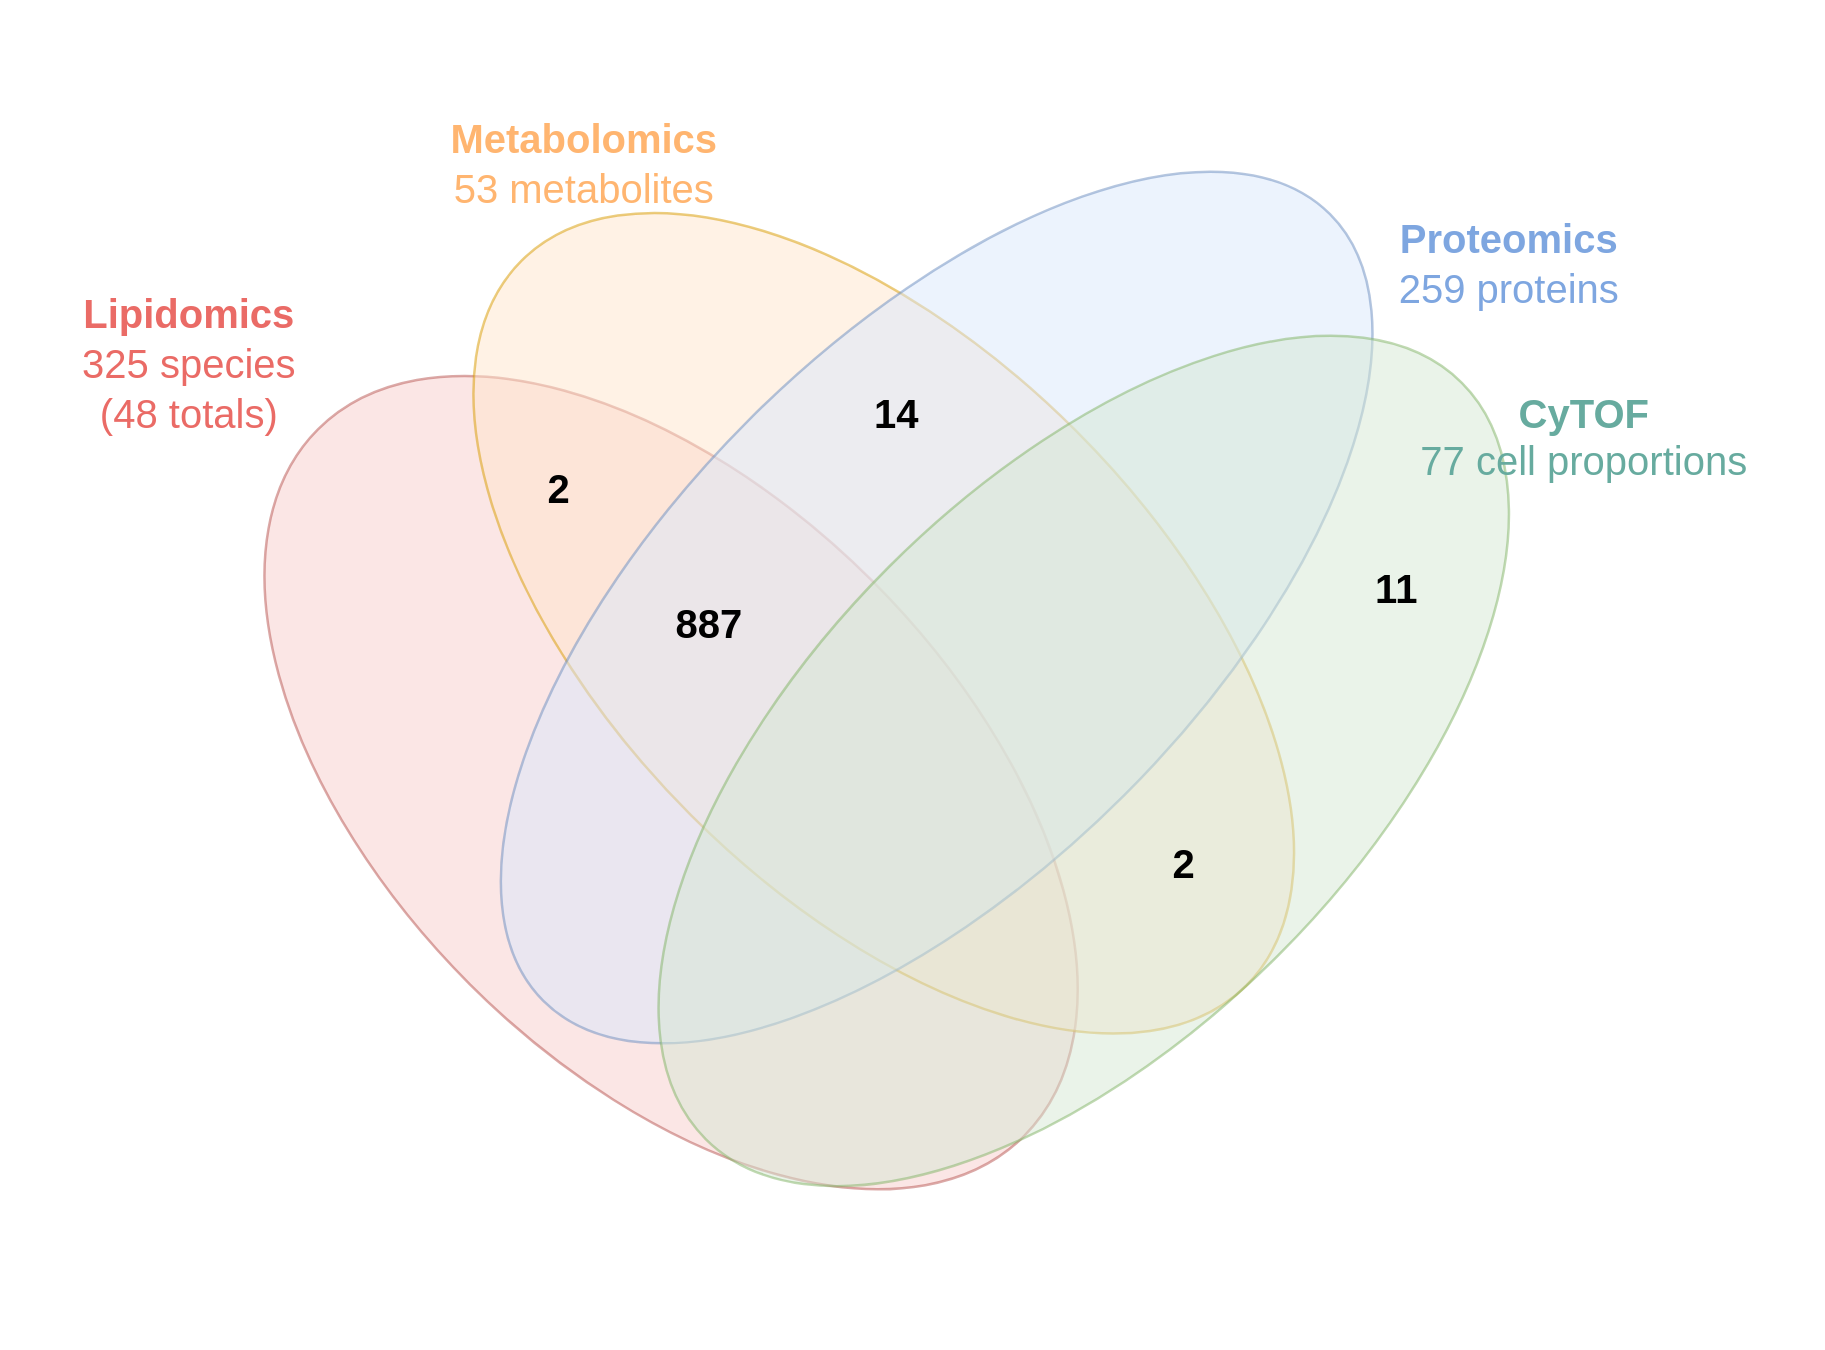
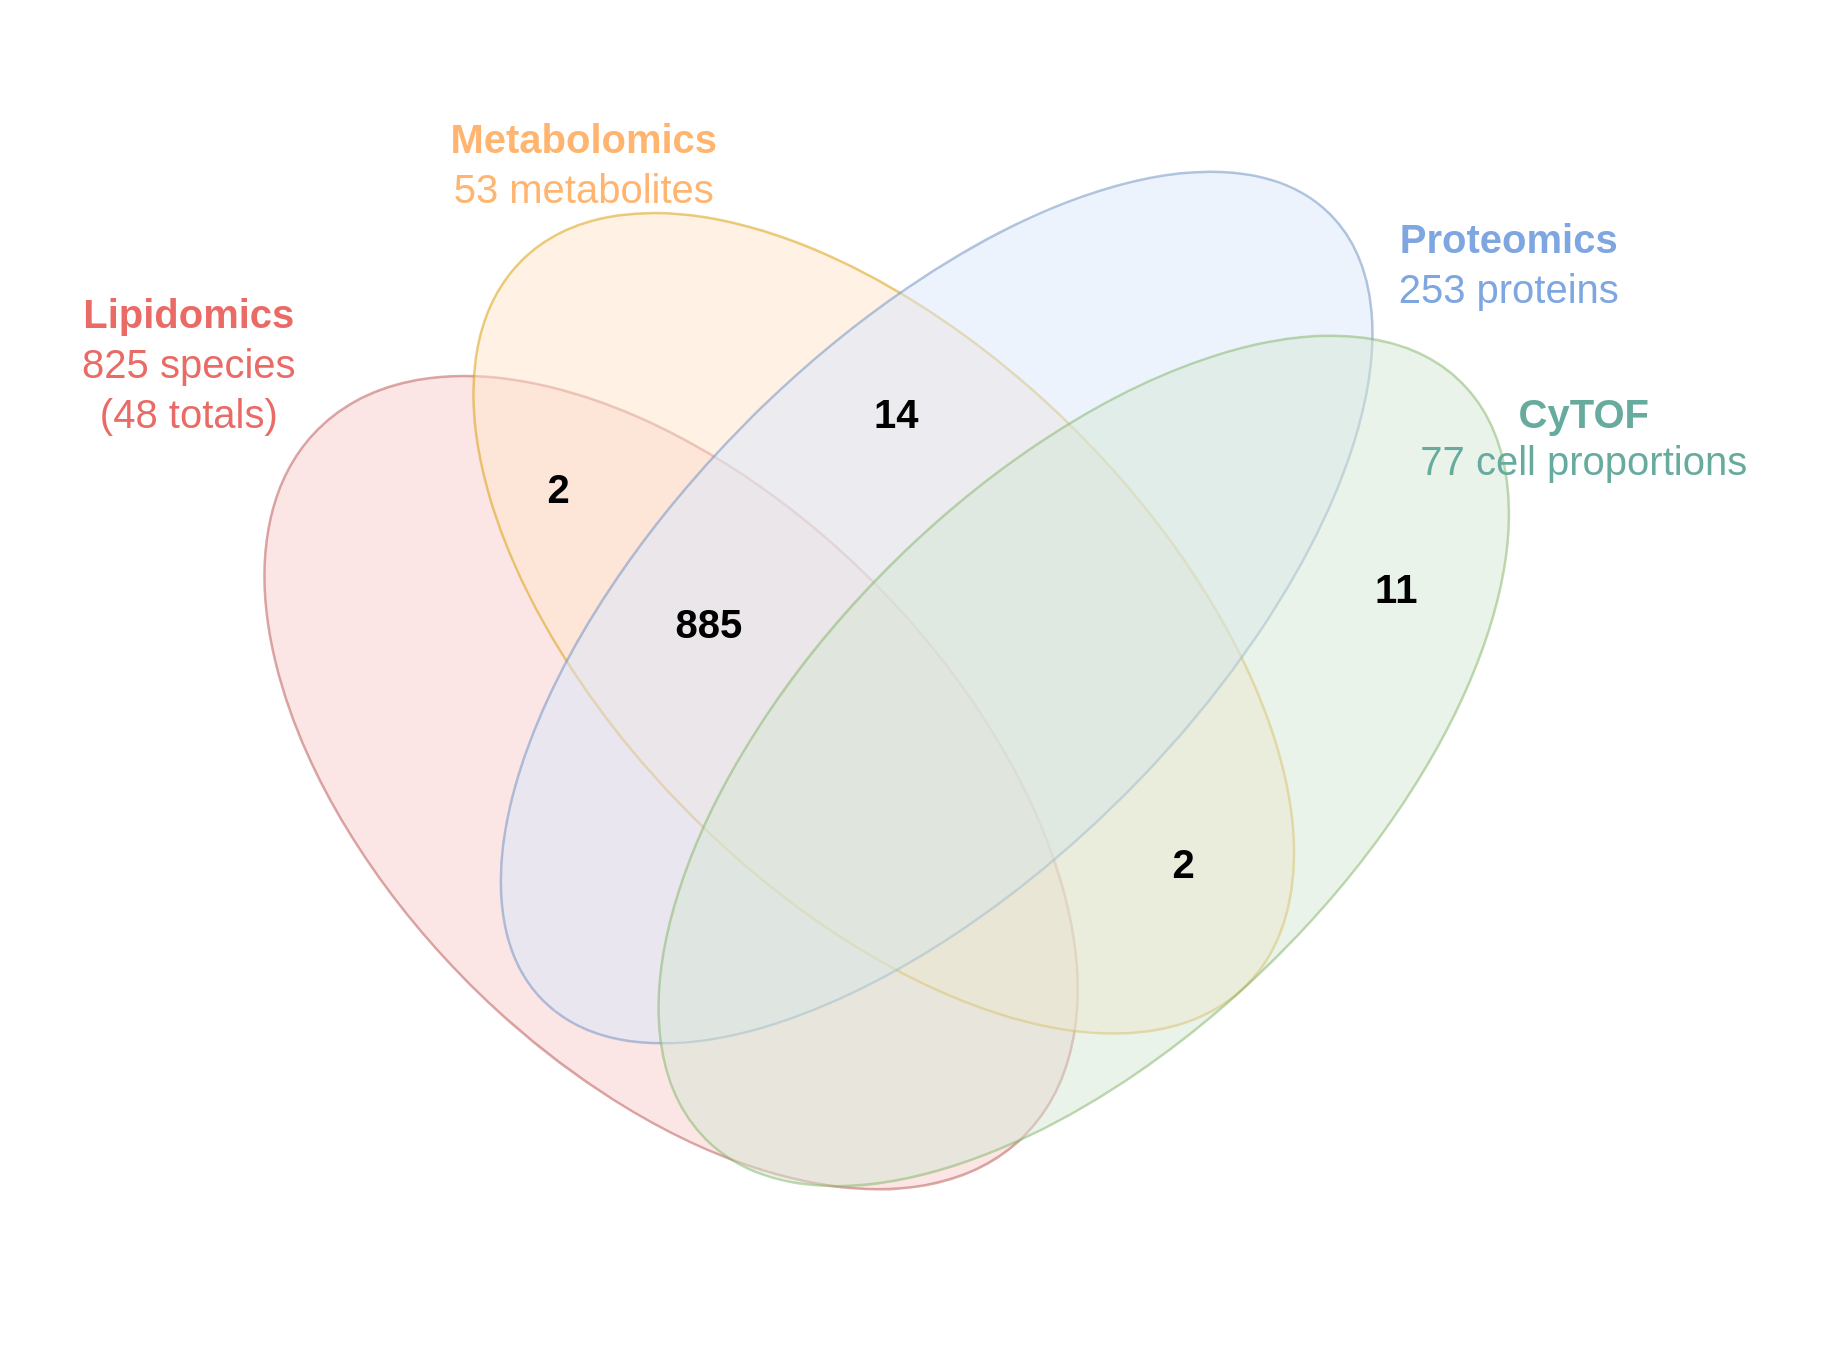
node "259 proteins": label "259 proteins" -> "253 proteins"
node "325 species (48 totals)": label "325 species (48 totals)" -> "825 species (48 totals)"
node "887": label "887" -> "885"
